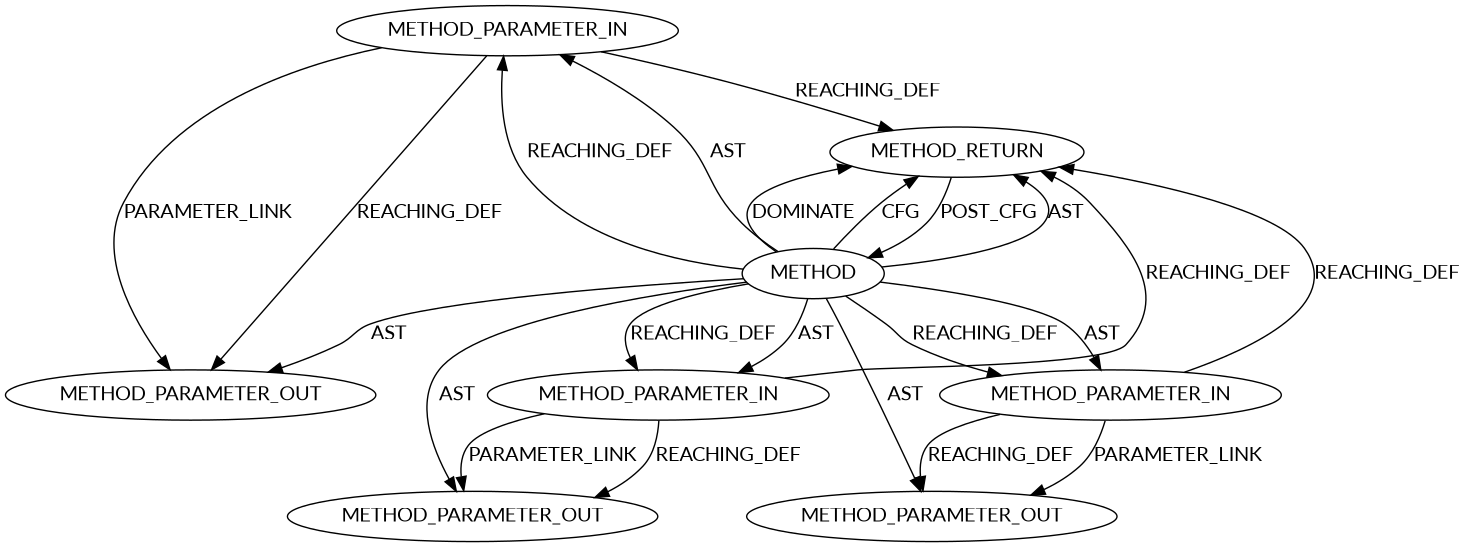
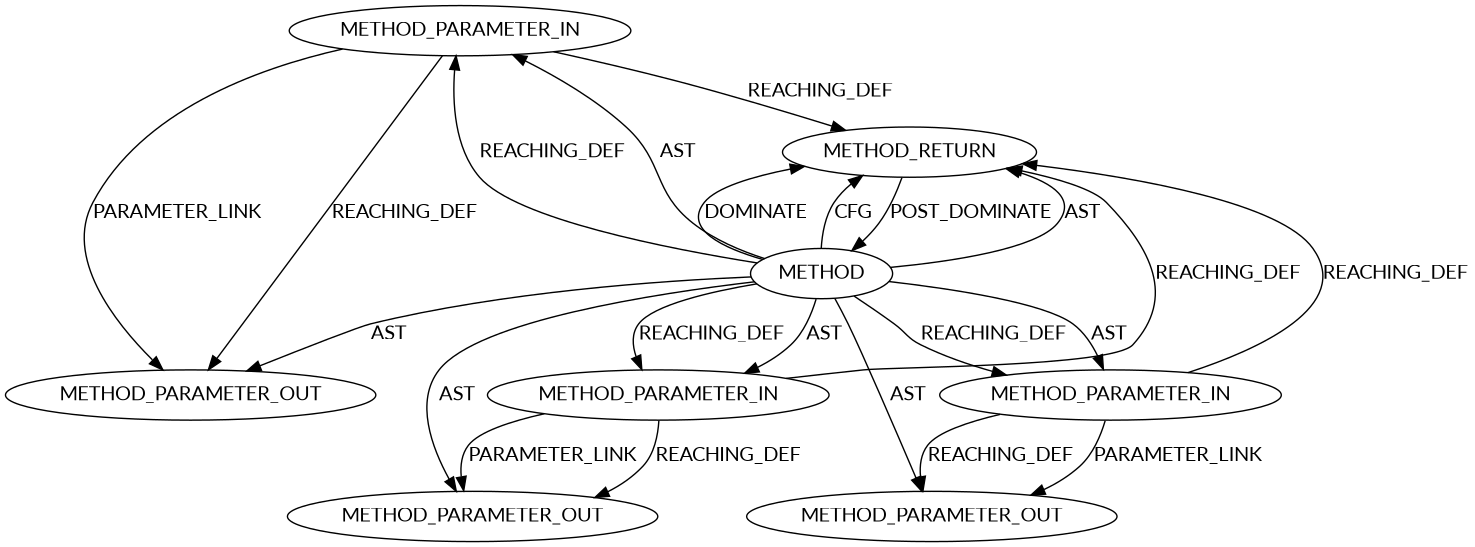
edge "METHOD_RETURN" -> "METHOD": label "POST_CFG" -> "POST_DOMINATE"
